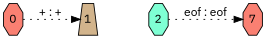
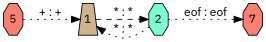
node "0": label "0" -> "5"
edge "1" -> "2": added, label "* : *"
edge "2" -> "1": added, label "* : *"
